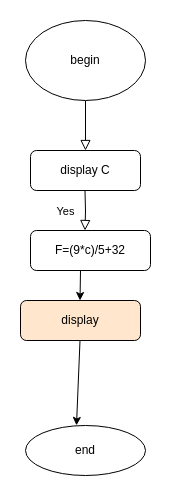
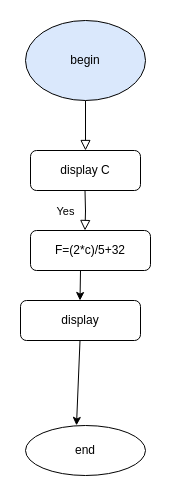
node "begin": fillcolor #ffffff -> #dae8fc
node "F=(9*c)/5+32": label "F=(9*c)/5+32" -> "F=(2*c)/5+32"
node "display": fillcolor #ffe6cc -> #ffffff
